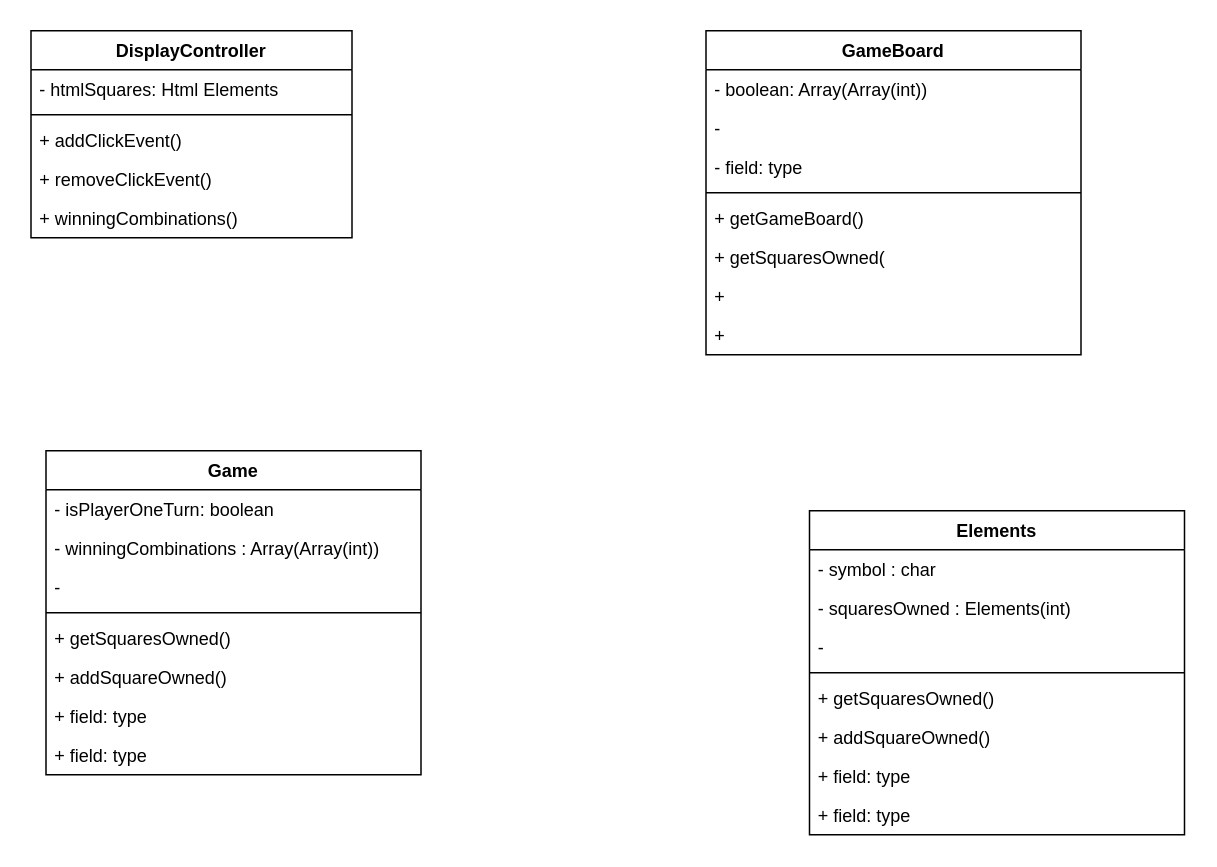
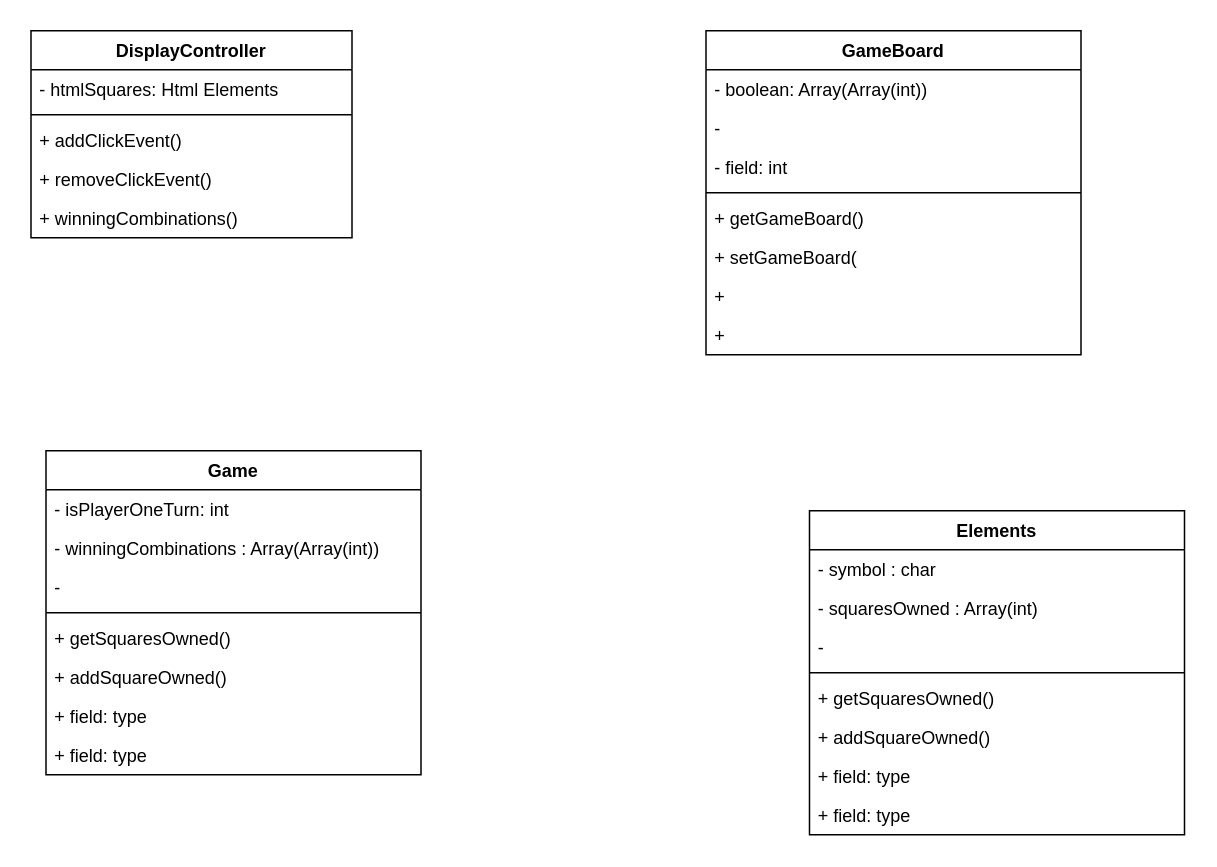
node "- field: type": label "- field: type" -> "- field: int"
node "+ getSquaresOwned(": label "+ getSquaresOwned(" -> "+ setGameBoard("
node "- isPlayerOneTurn: boolean": label "- isPlayerOneTurn: boolean" -> "- isPlayerOneTurn: int"
node "- squaresOwned : Elements(int)": label "- squaresOwned : Elements(int)" -> "- squaresOwned : Array(int)"
